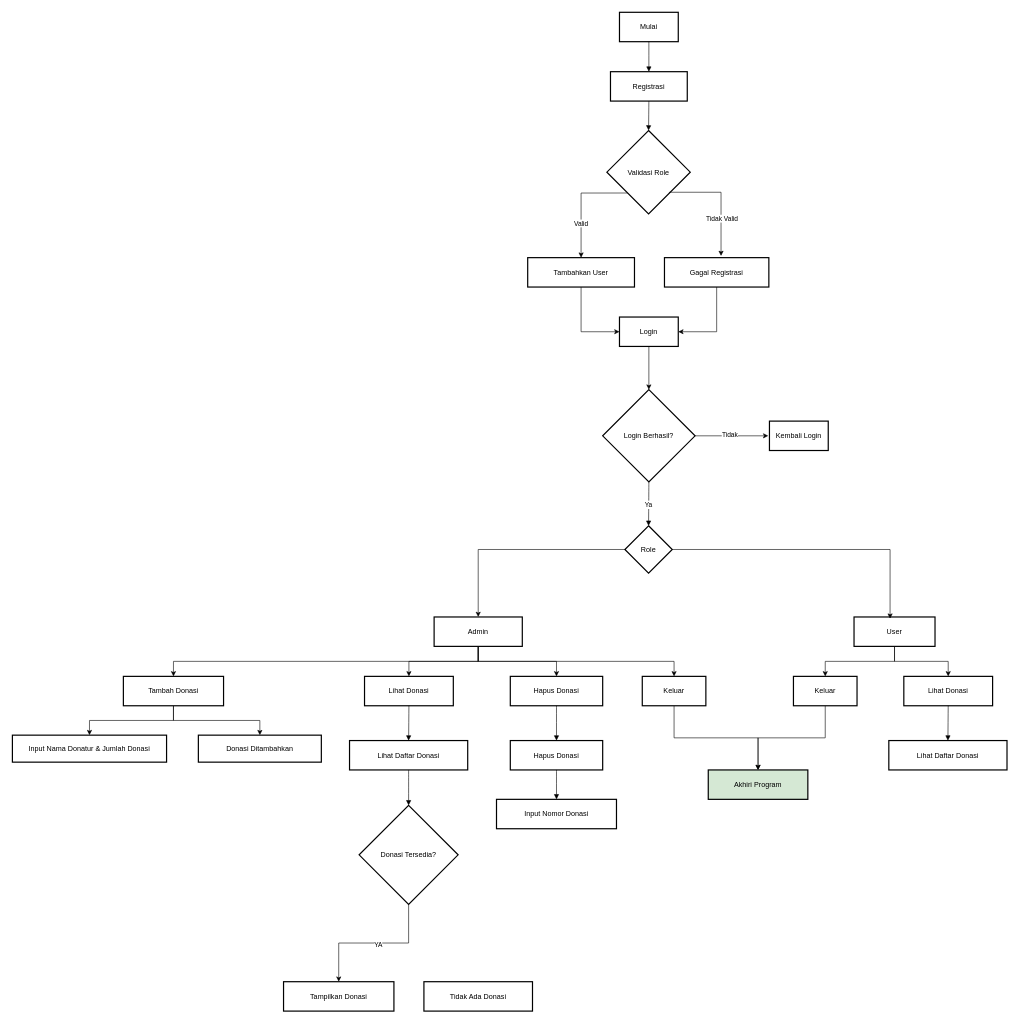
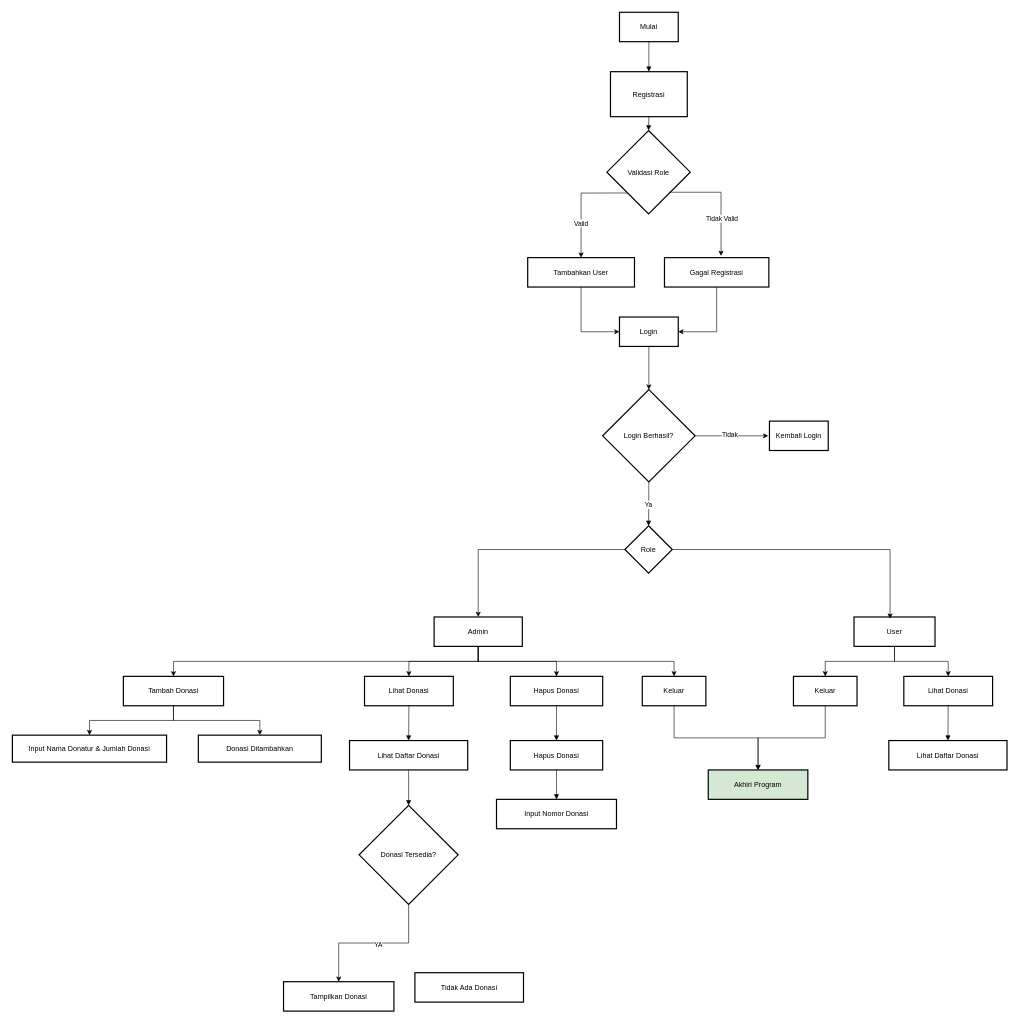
node "Registrasi": size 77x29 -> 77x45
node "Tidak Ada Donasi": moved (478, 997) -> (469, 988)
